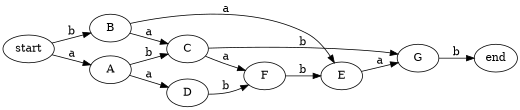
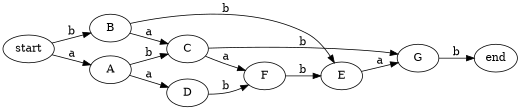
edge "B" -> "E": label "a" -> "b"
